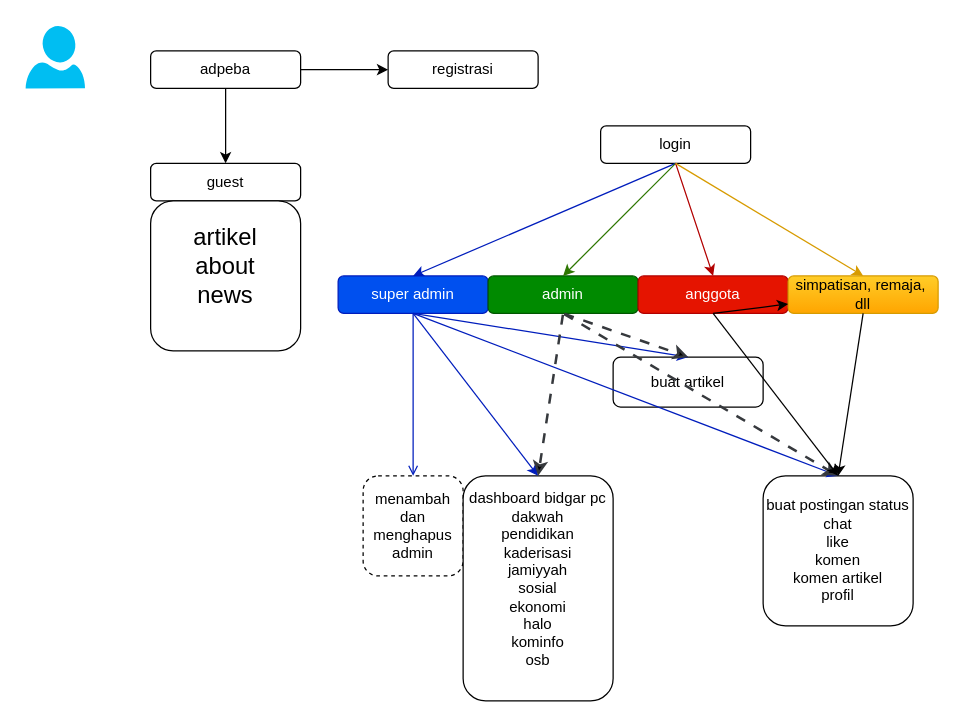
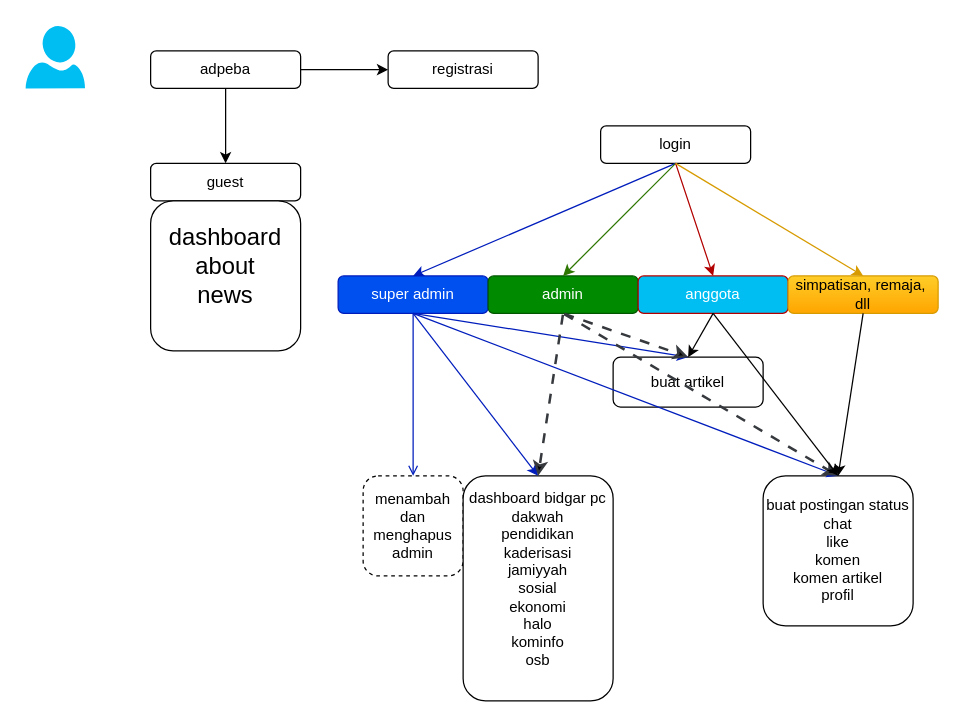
node "artikel about news": label "artikel about news" -> "dashboard about news"
node "anggota": fillcolor #e51400 -> #00bef2
edge "anggota" -> "simpatisan, remaja, dll": now "anggota" -> "buat artikel"
